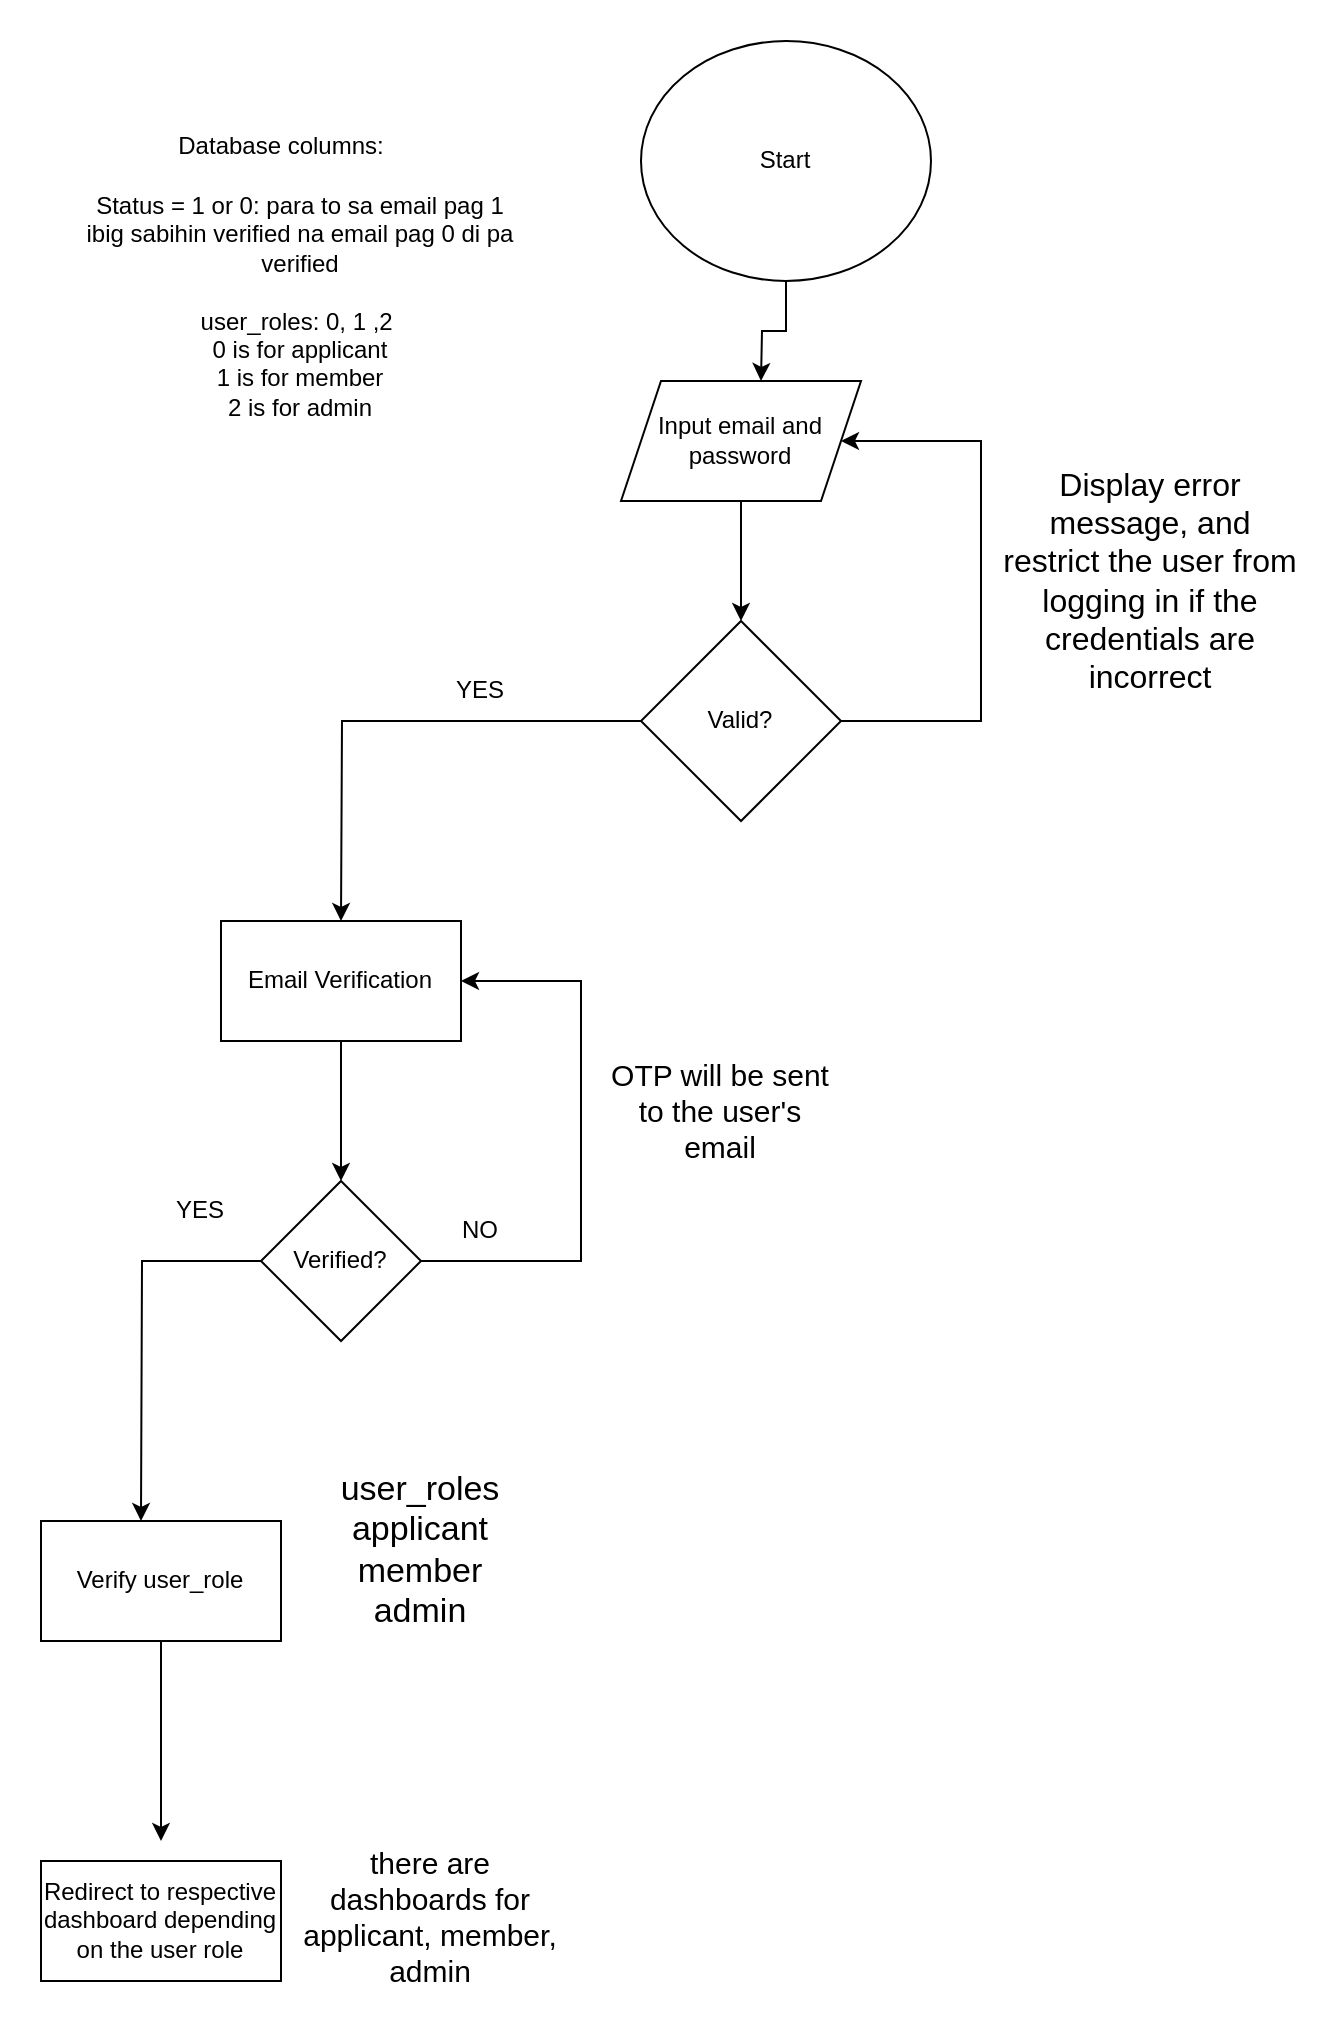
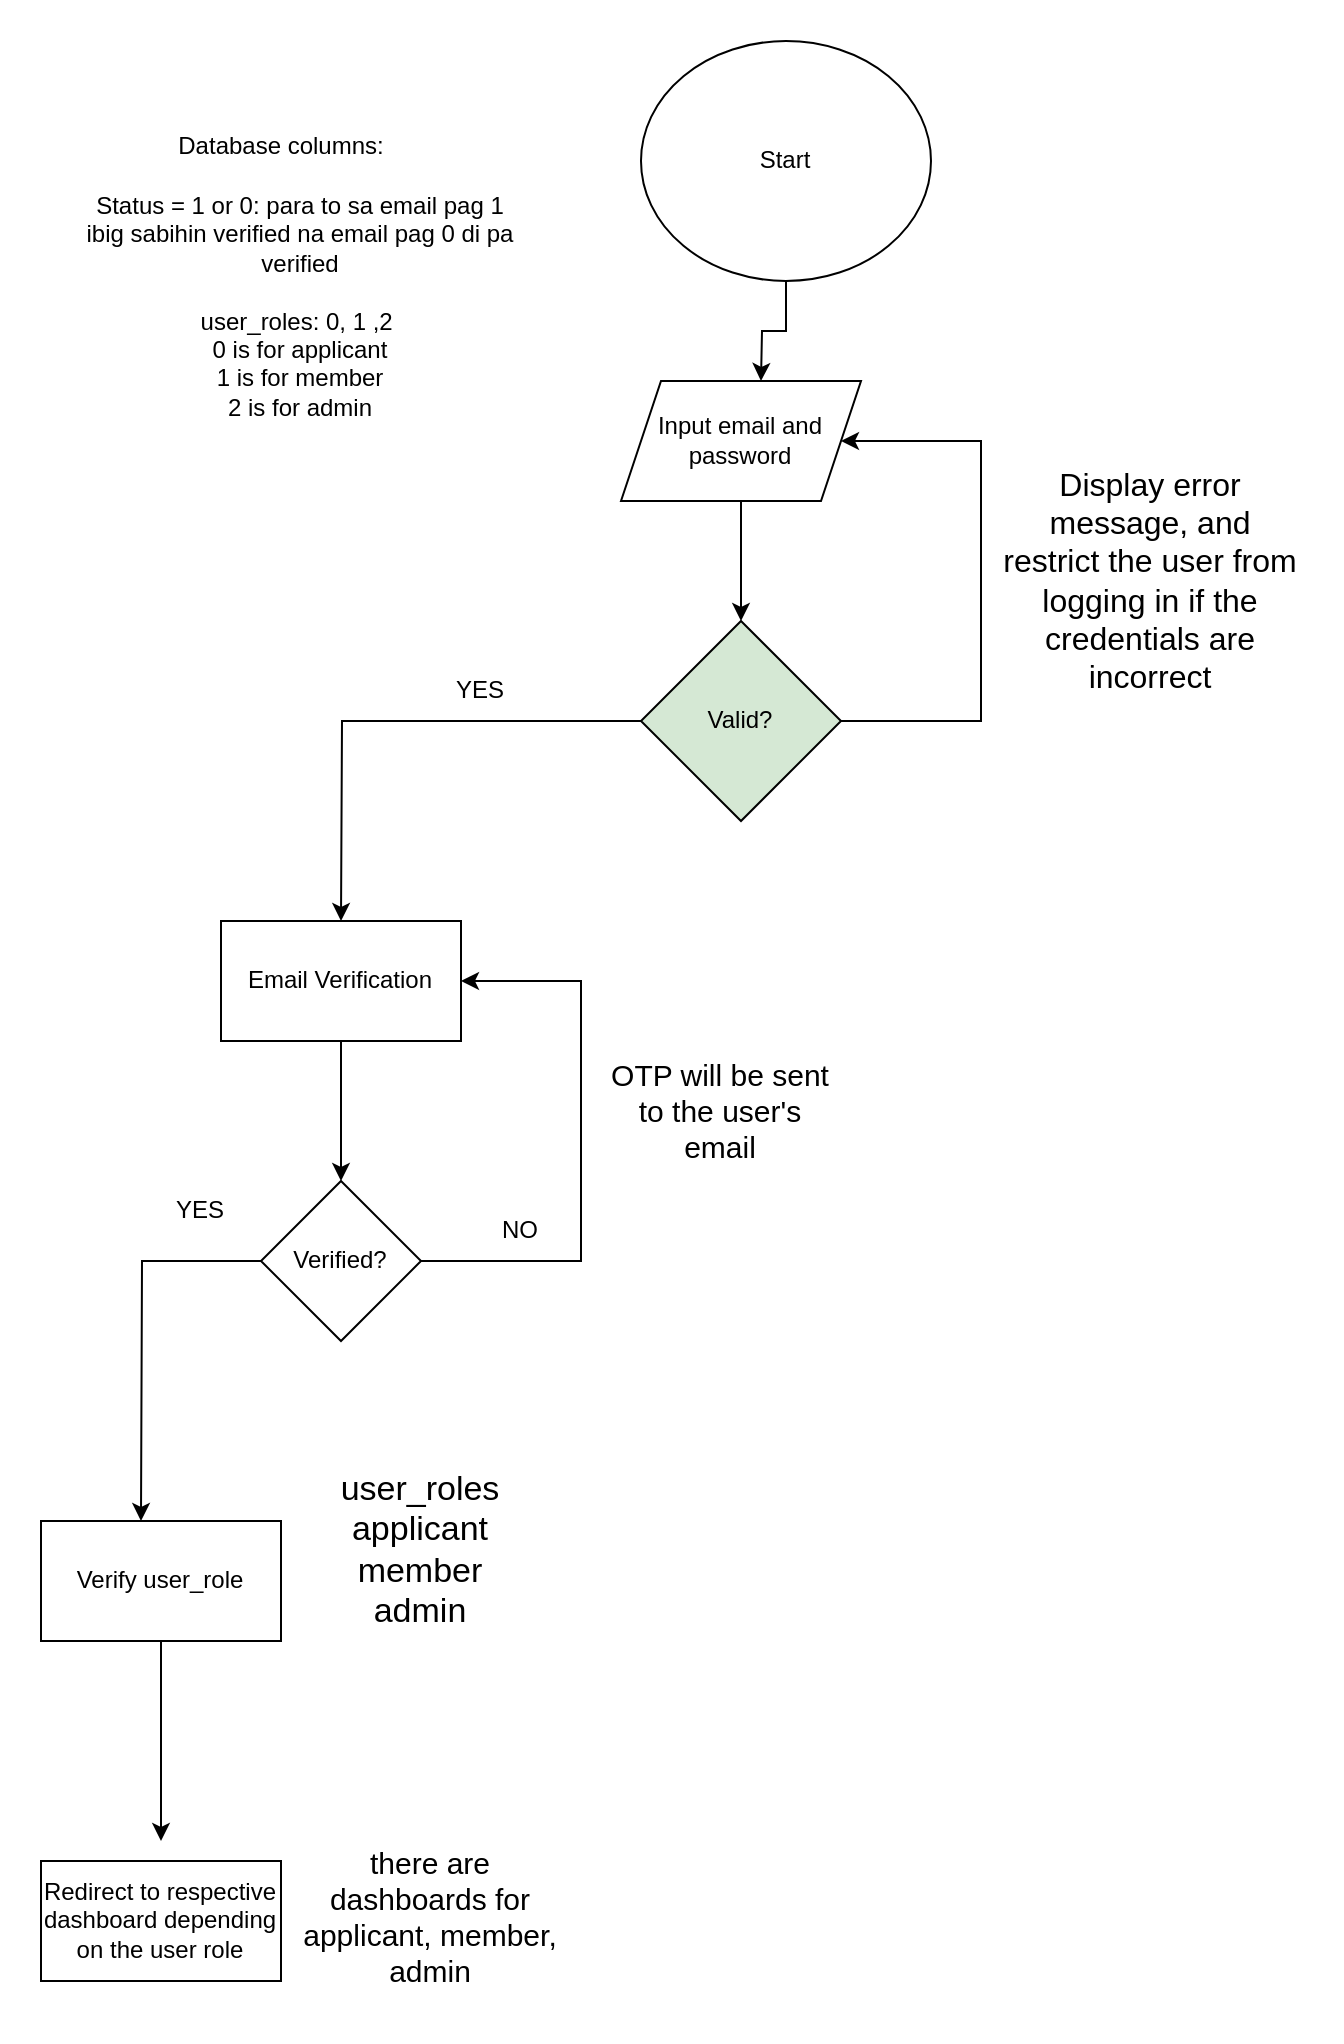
node "Valid?": fillcolor #ffffff -> #d5e8d4
node "NO": moved (481, 1231) -> (521, 1231)
